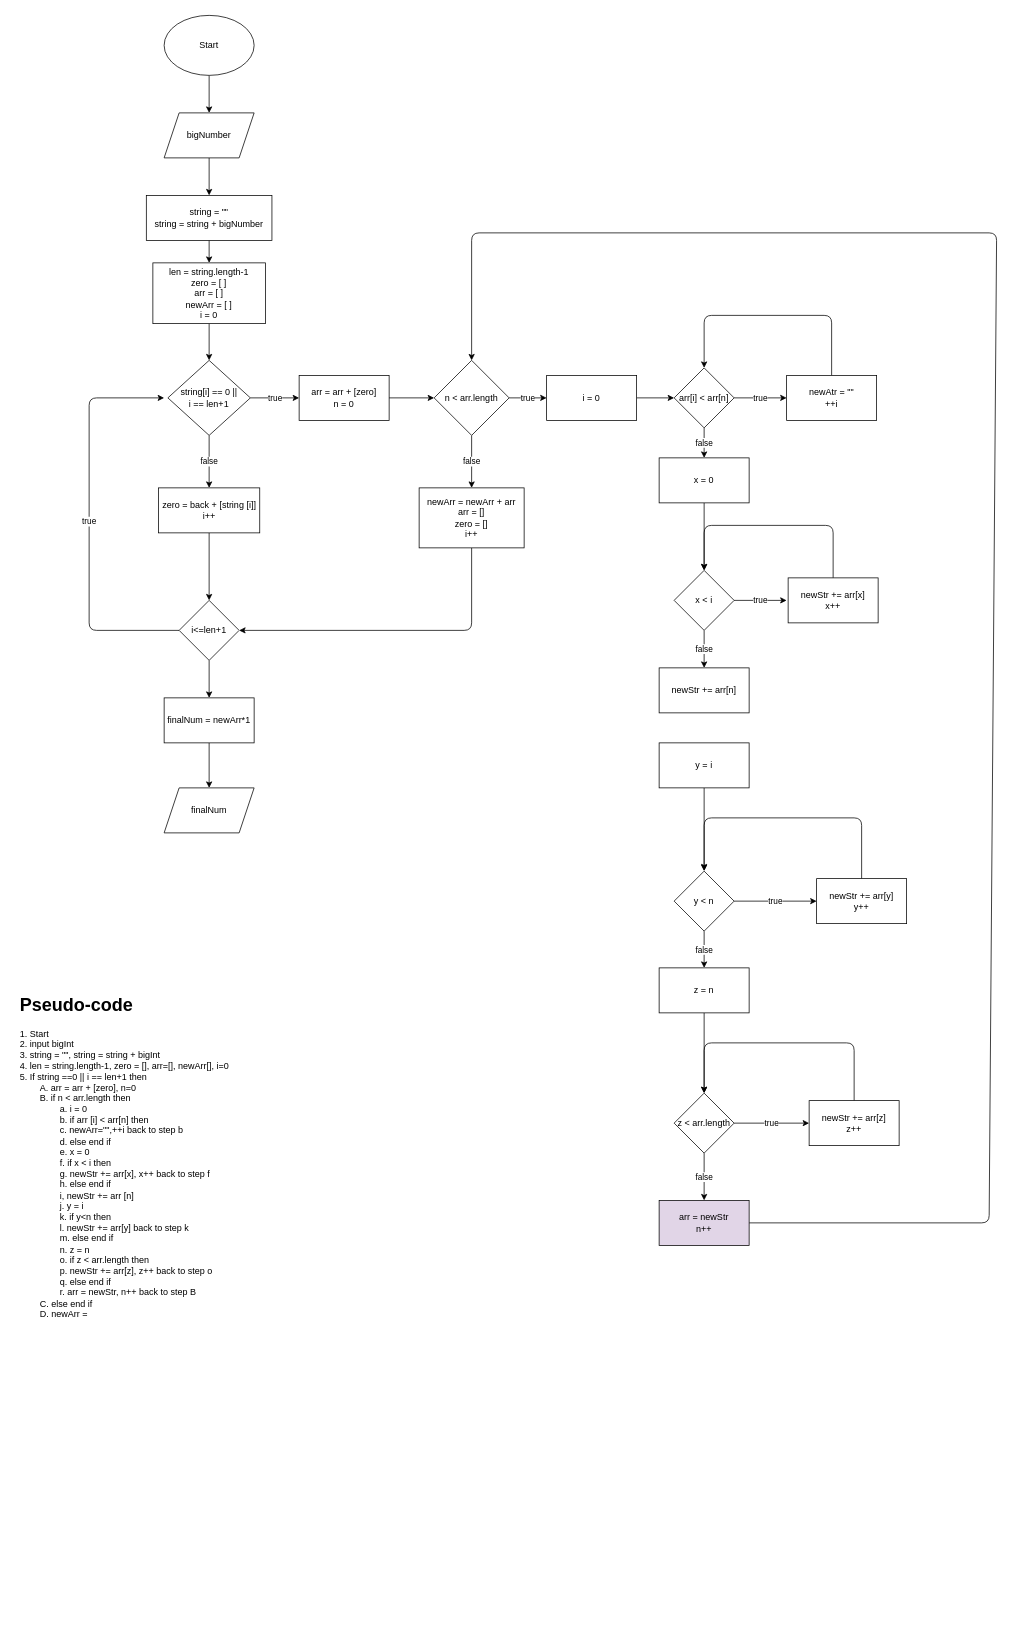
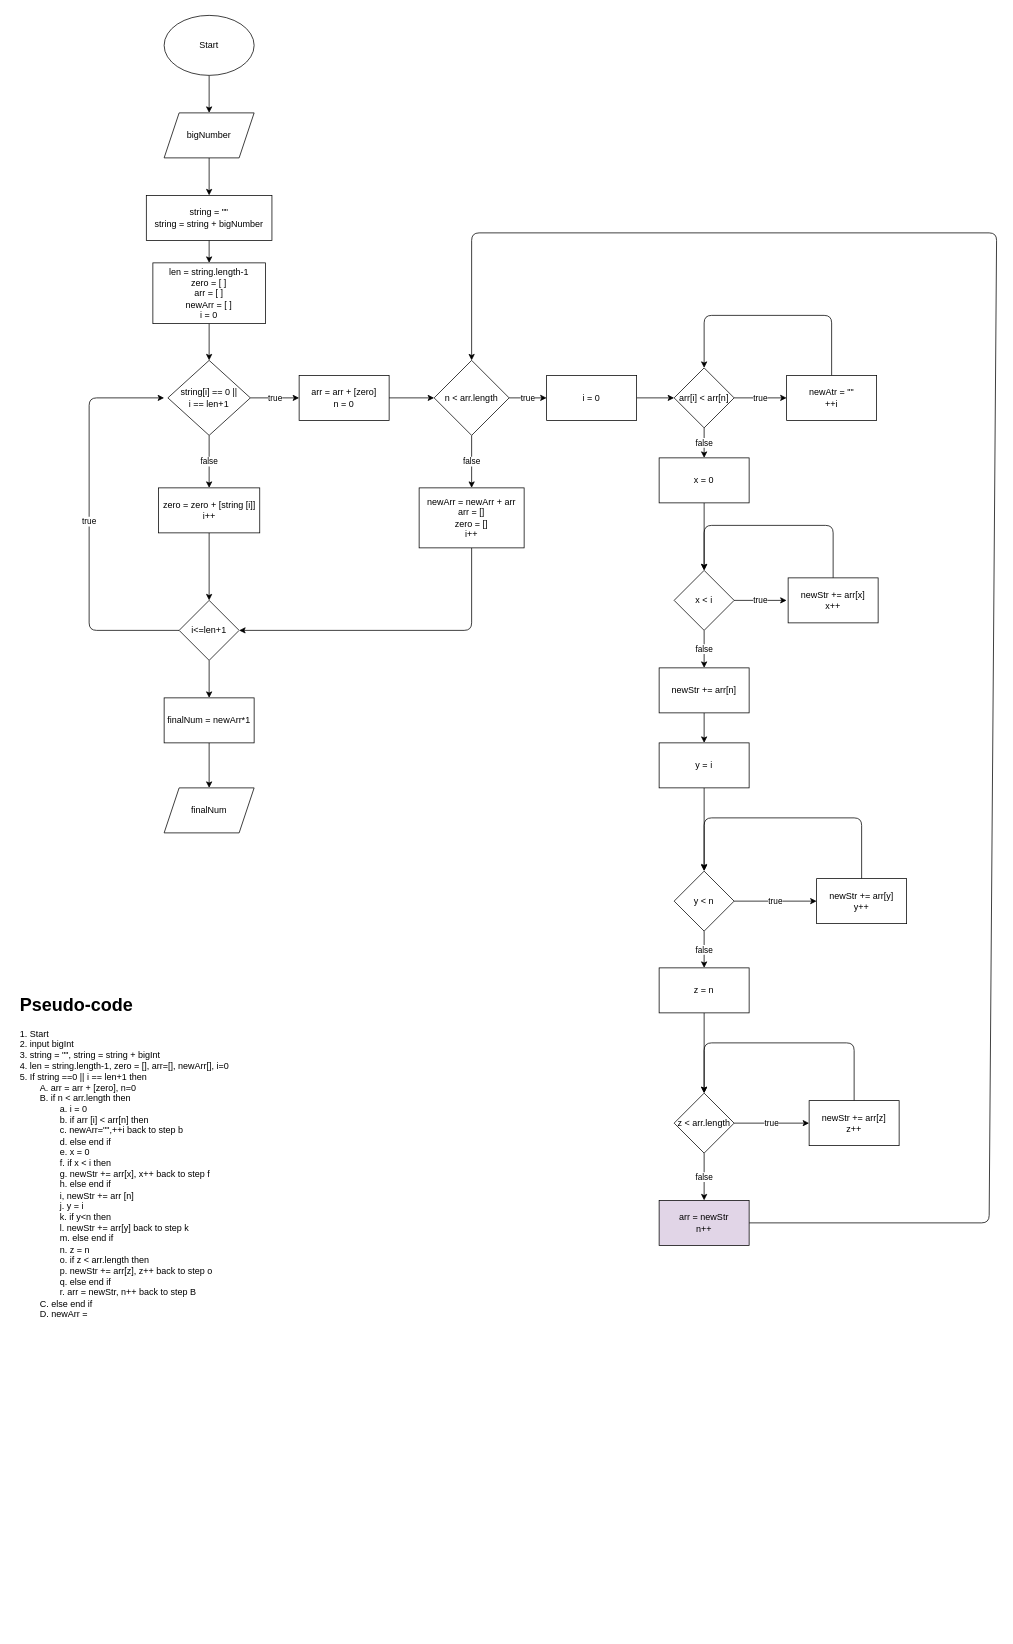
node "zero = back + [string [i]] i++": label "zero = back + [string [i]] i++" -> "zero = zero + [string [i]] i++"
edge "newStr += arr[n]" -> "y = i": added
